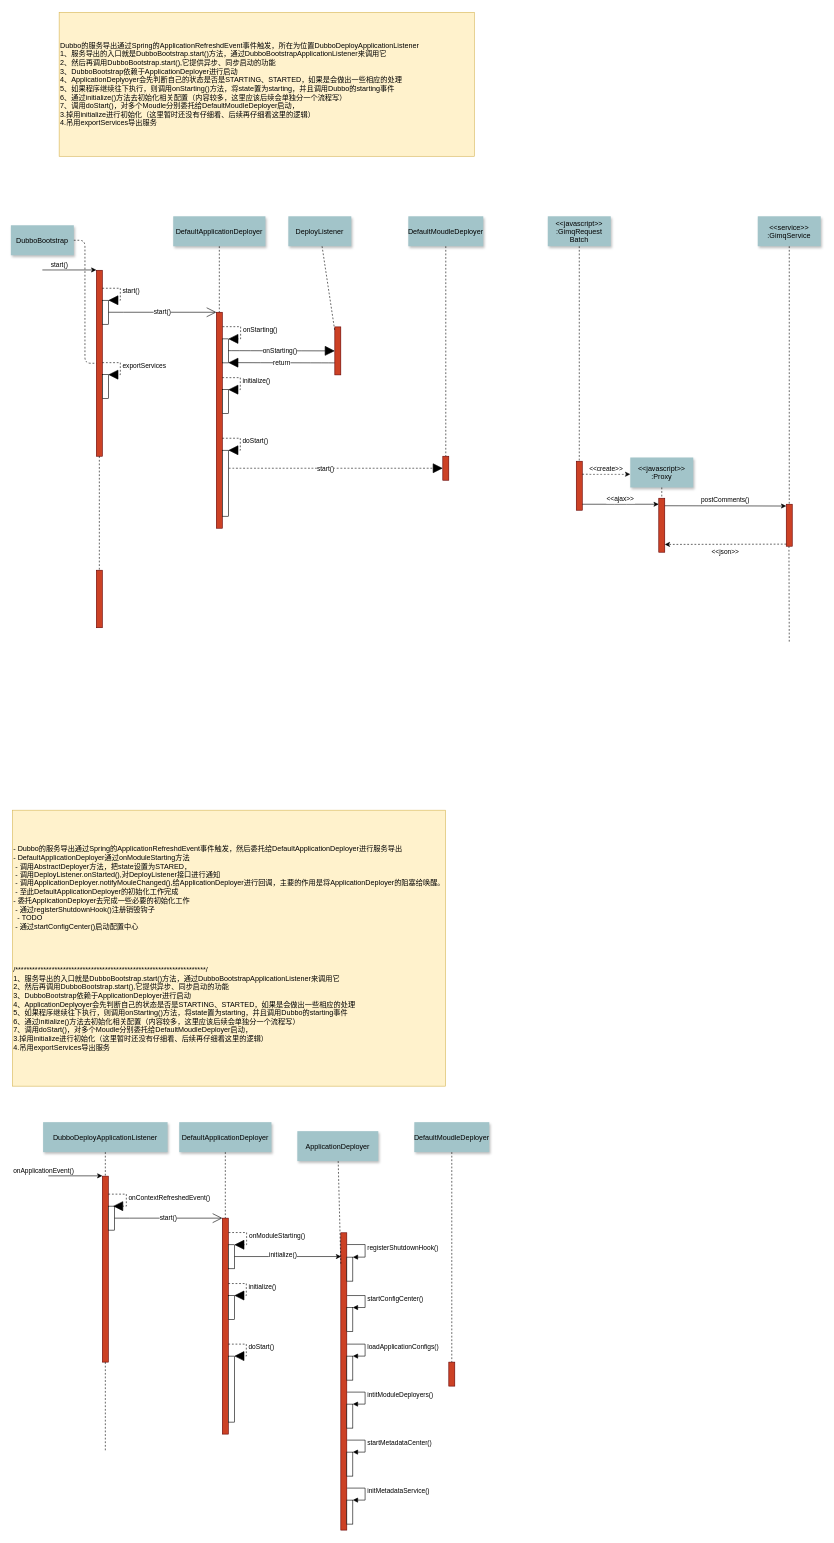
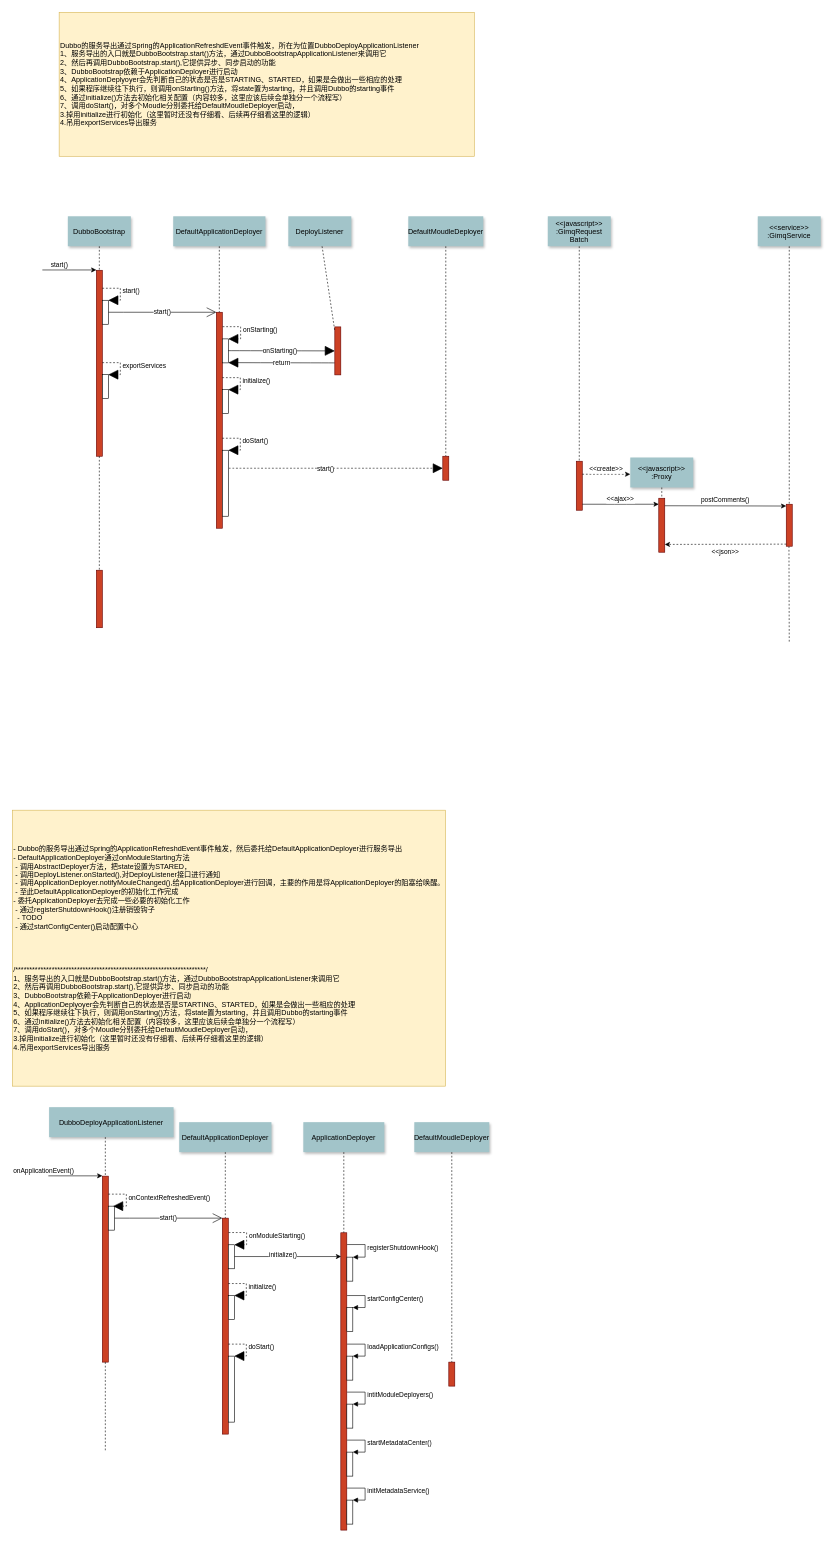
node "DubboBootstrap": moved (42, 240) -> (99, 231)
node "DubboDeployApplicationListener": moved (105, 1137) -> (111, 1122)
node "ApplicationDeployer": moved (338, 1146) -> (344, 1137)
